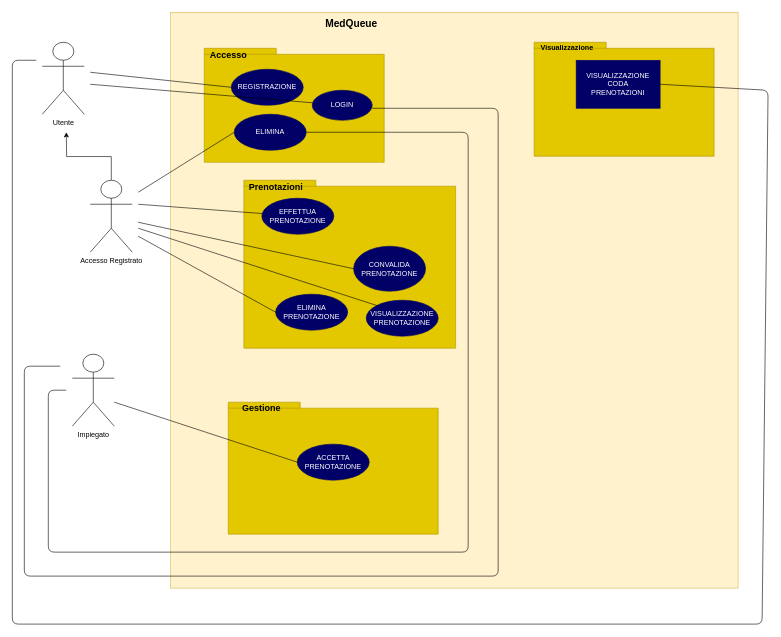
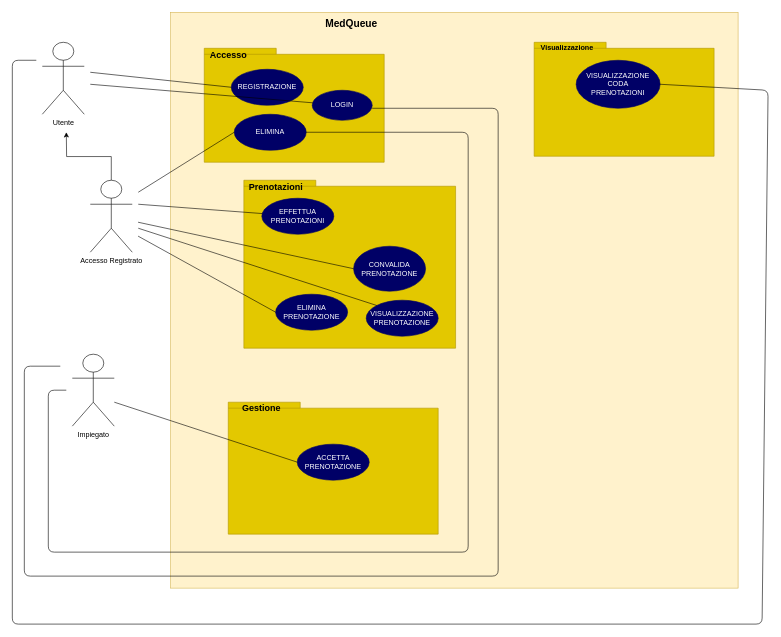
node "VISUALIZZAZIONE CODA PRENOTAZIONI": shape rectangle -> ellipse
node "EFFETTUA PRENOTAZIONE": label "EFFETTUA PRENOTAZIONE" -> "EFFETTUA PRENOTAZIONI"
